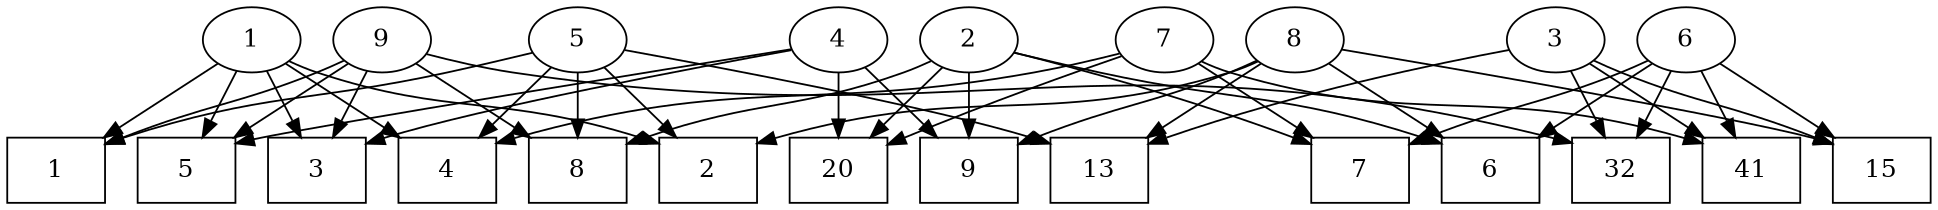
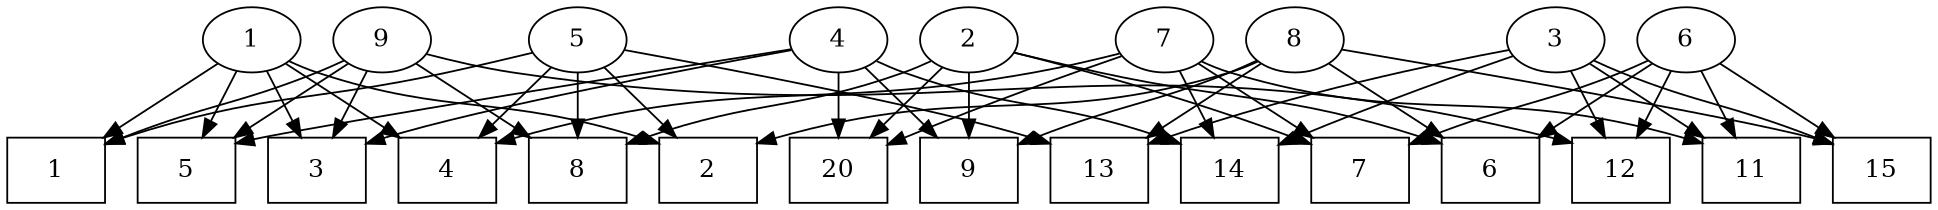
node "14": added
node "32": label "32" -> "12"
node "41": label "41" -> "11"
